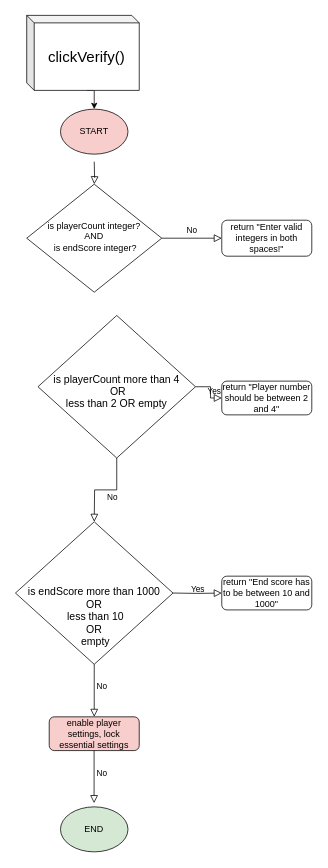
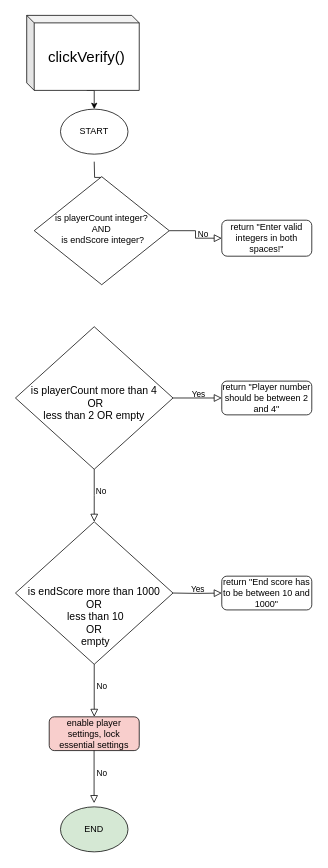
node "START": fillcolor #f8cecc -> #ffffff
node "is playerCount integer? AND is endScore integer?": moved (94, 238) -> (102, 231)
node "is playerCount more than 4 OR less than 2 OR empty": moved (117, 387) -> (94, 398)
